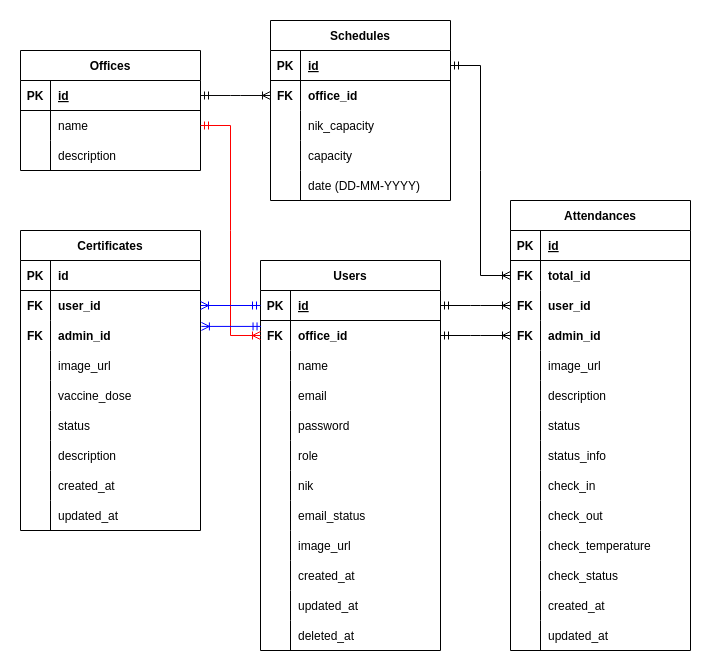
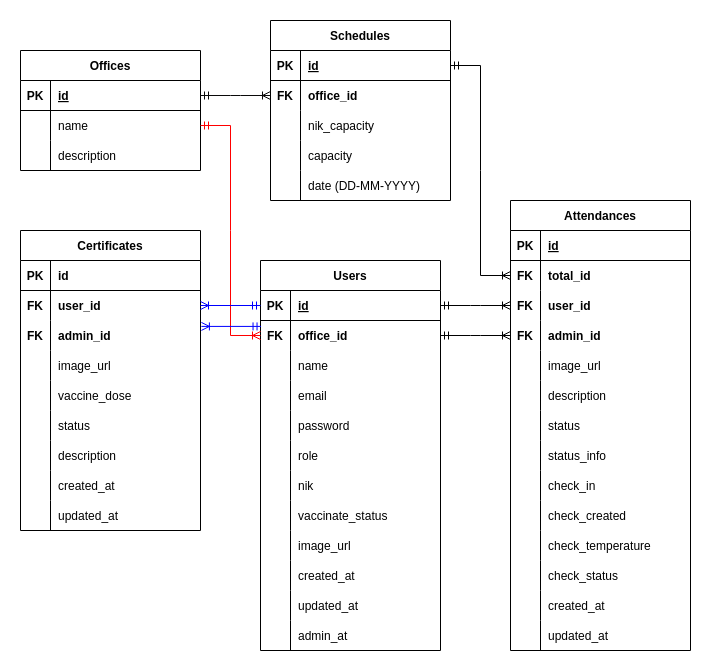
node "email_status": label "email_status" -> "vaccinate_status"
node "check_out": label "check_out" -> "check_created"
node "deleted_at": label "deleted_at" -> "admin_at"
